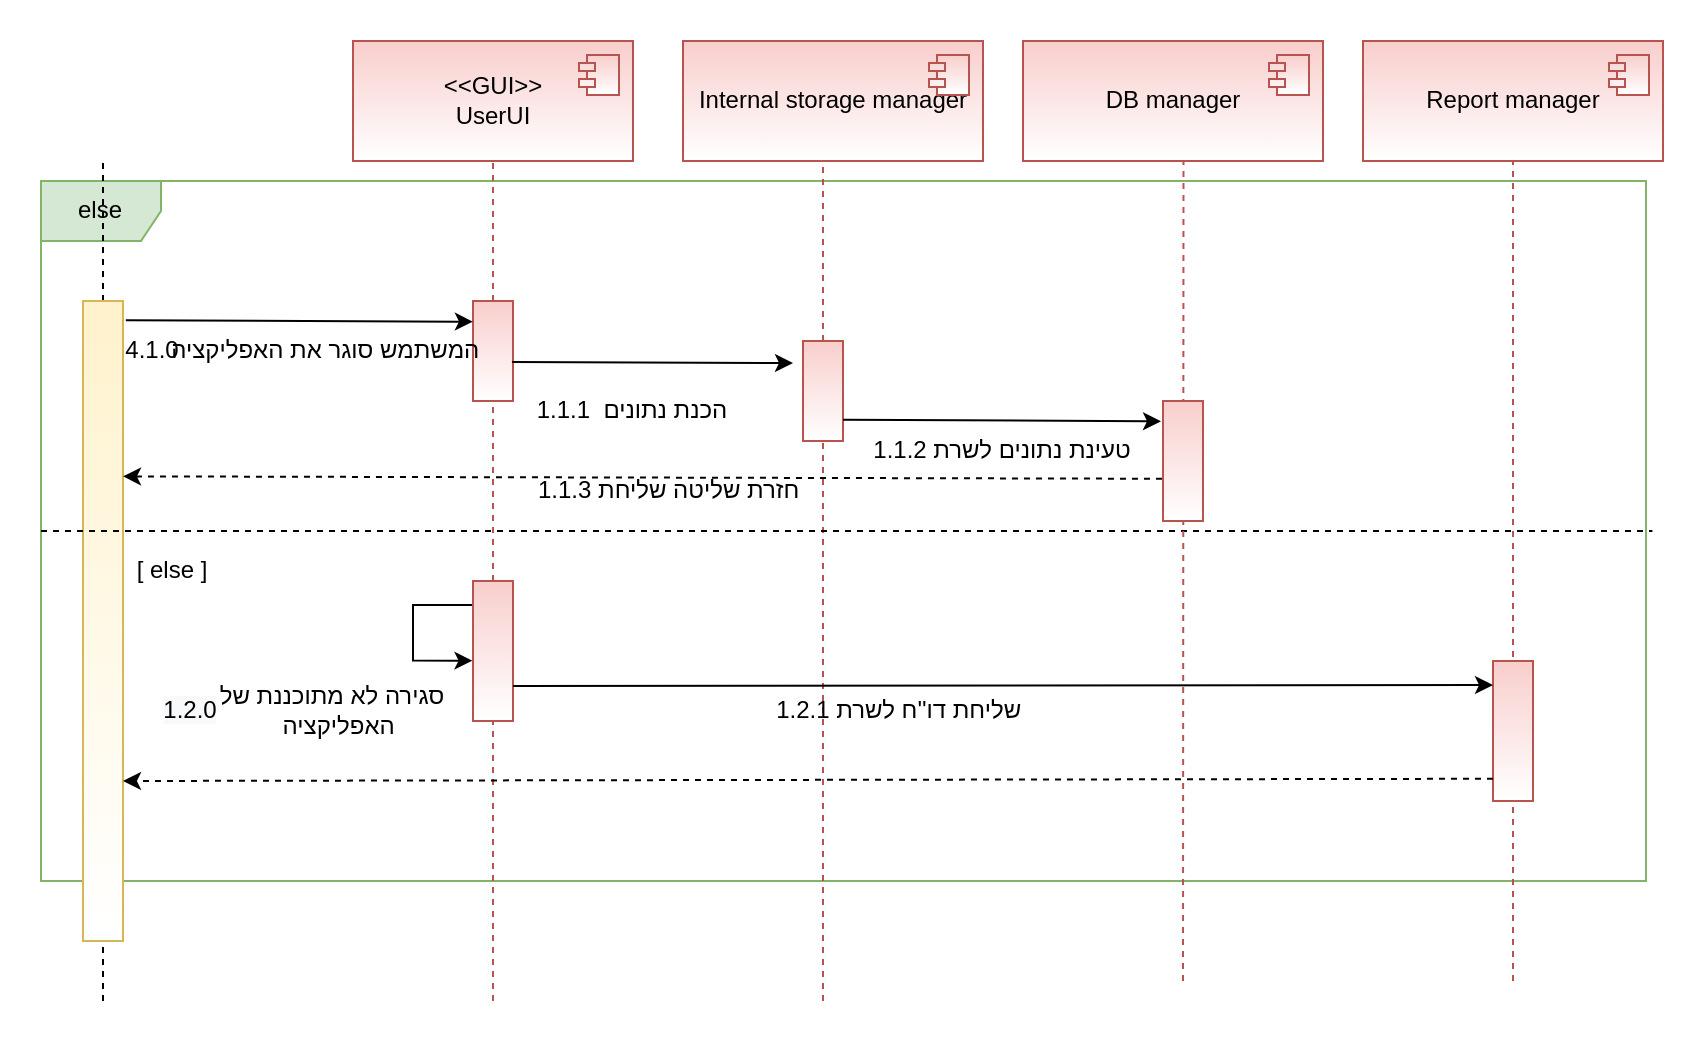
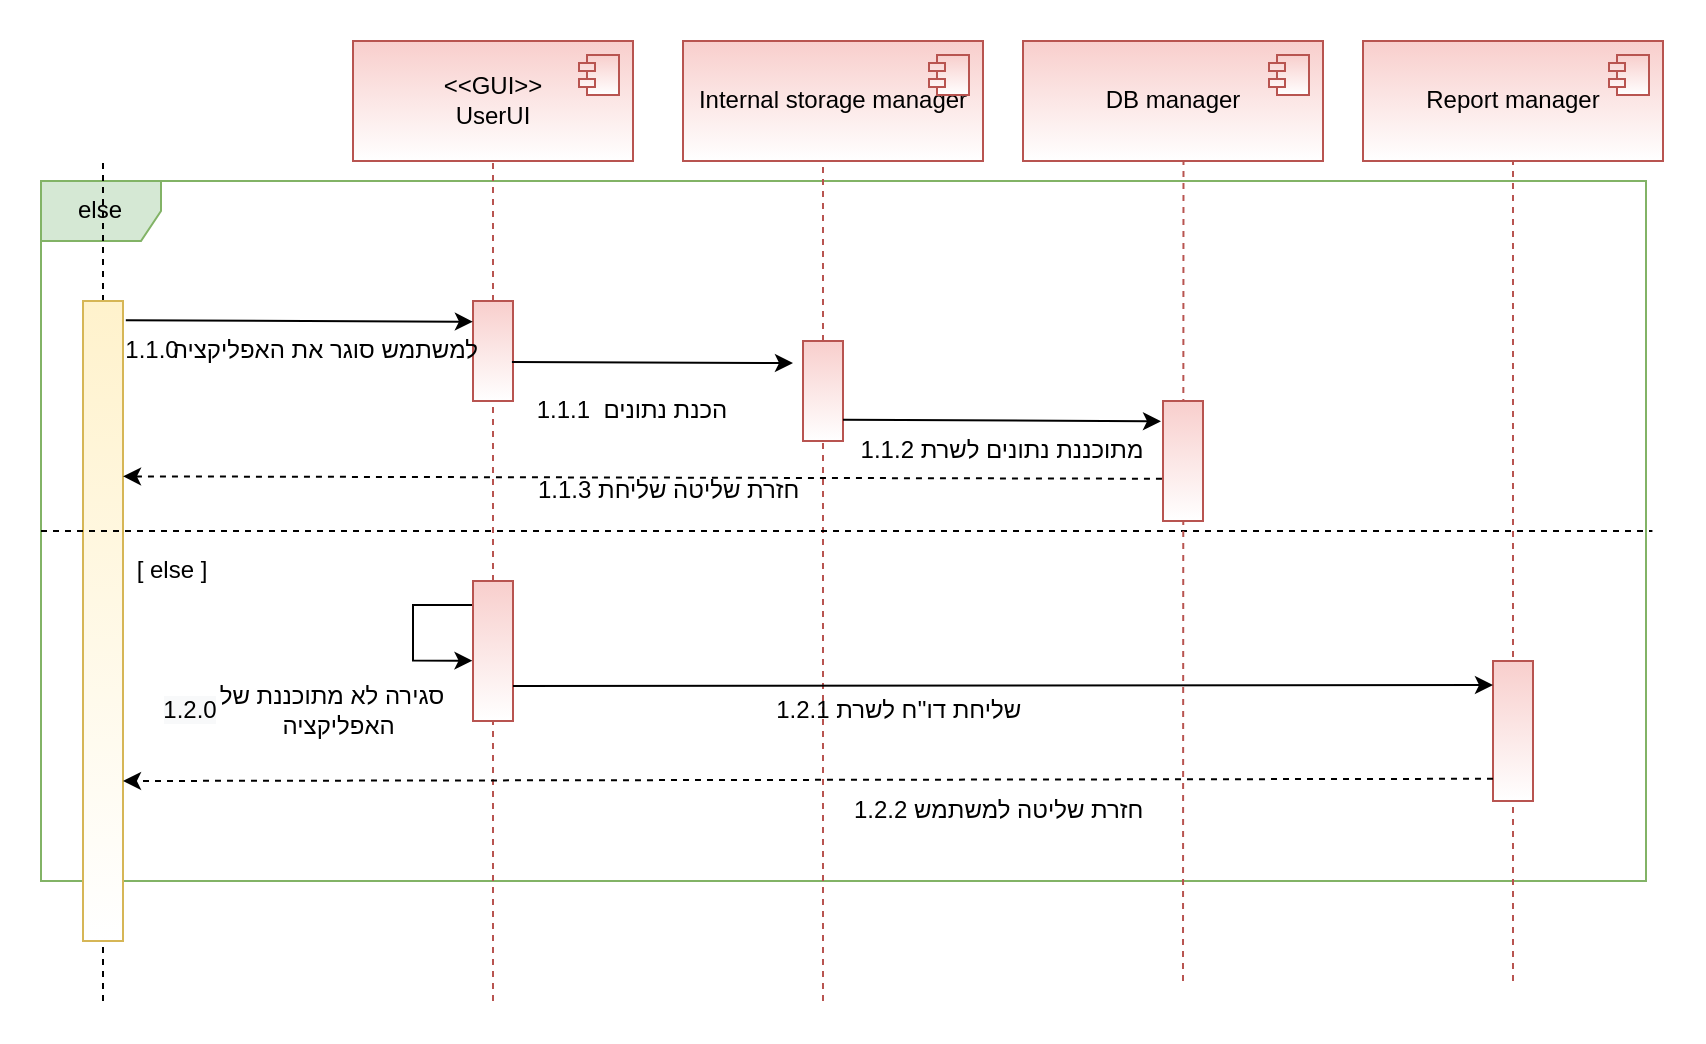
node "4.1.0": label "4.1.0" -> "1.1.0"
node "המשתמש סוגר את האפליקציה": label "המשתמש סוגר את האפליקציה" -> "למשתמש סוגר את האפליקציה"
node "טעינת נתונים לשרת 1.1.2": label "טעינת נתונים לשרת 1.1.2" -> "מתוכננת נתונים לשרת 1.1.2"
node "חזרת שליטה למשתמש 1.2.2": added
